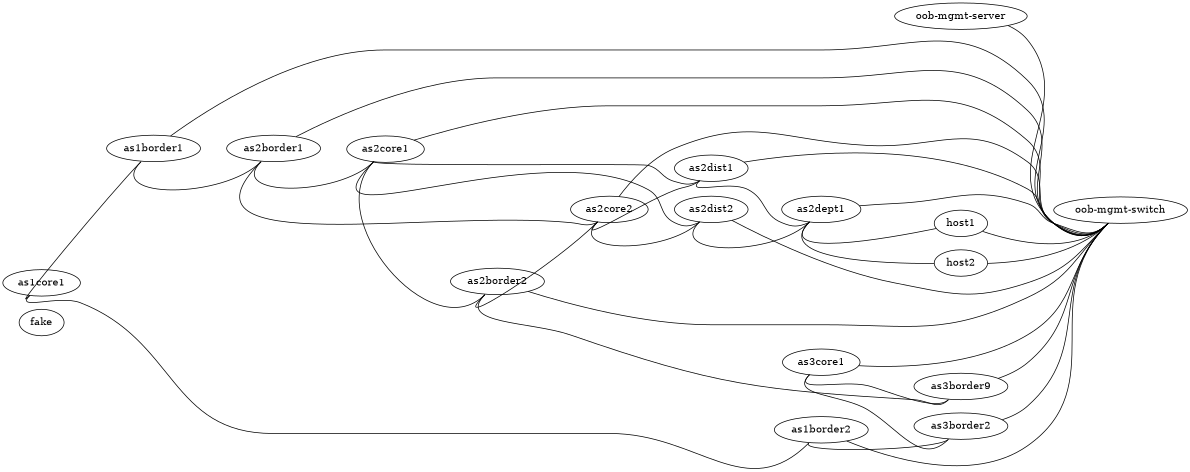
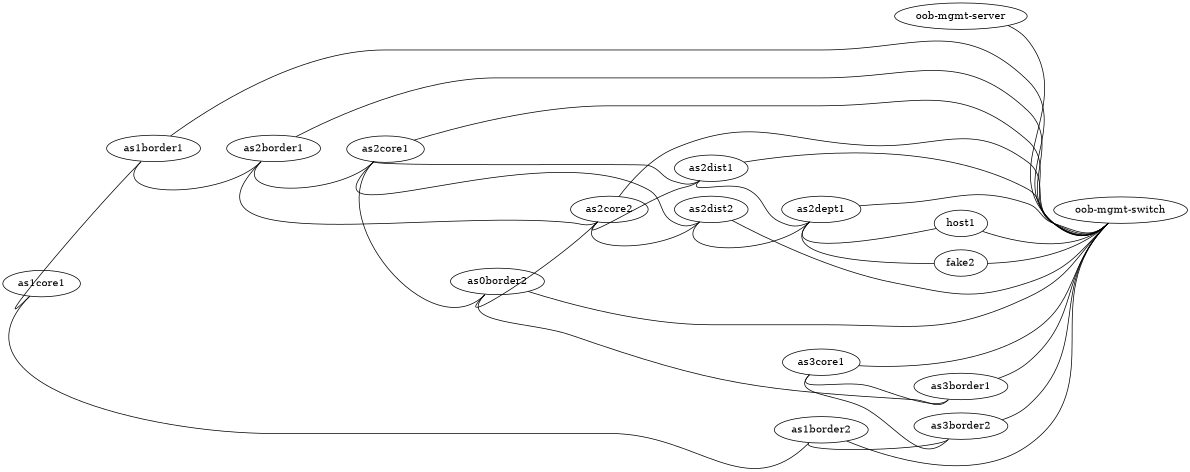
node "host2": label "host2" -> "fake2"
node "as2border2": label "as2border2" -> "as0border2"
node "fake": removed
node "as3border9": label "as3border9" -> "as3border1"
